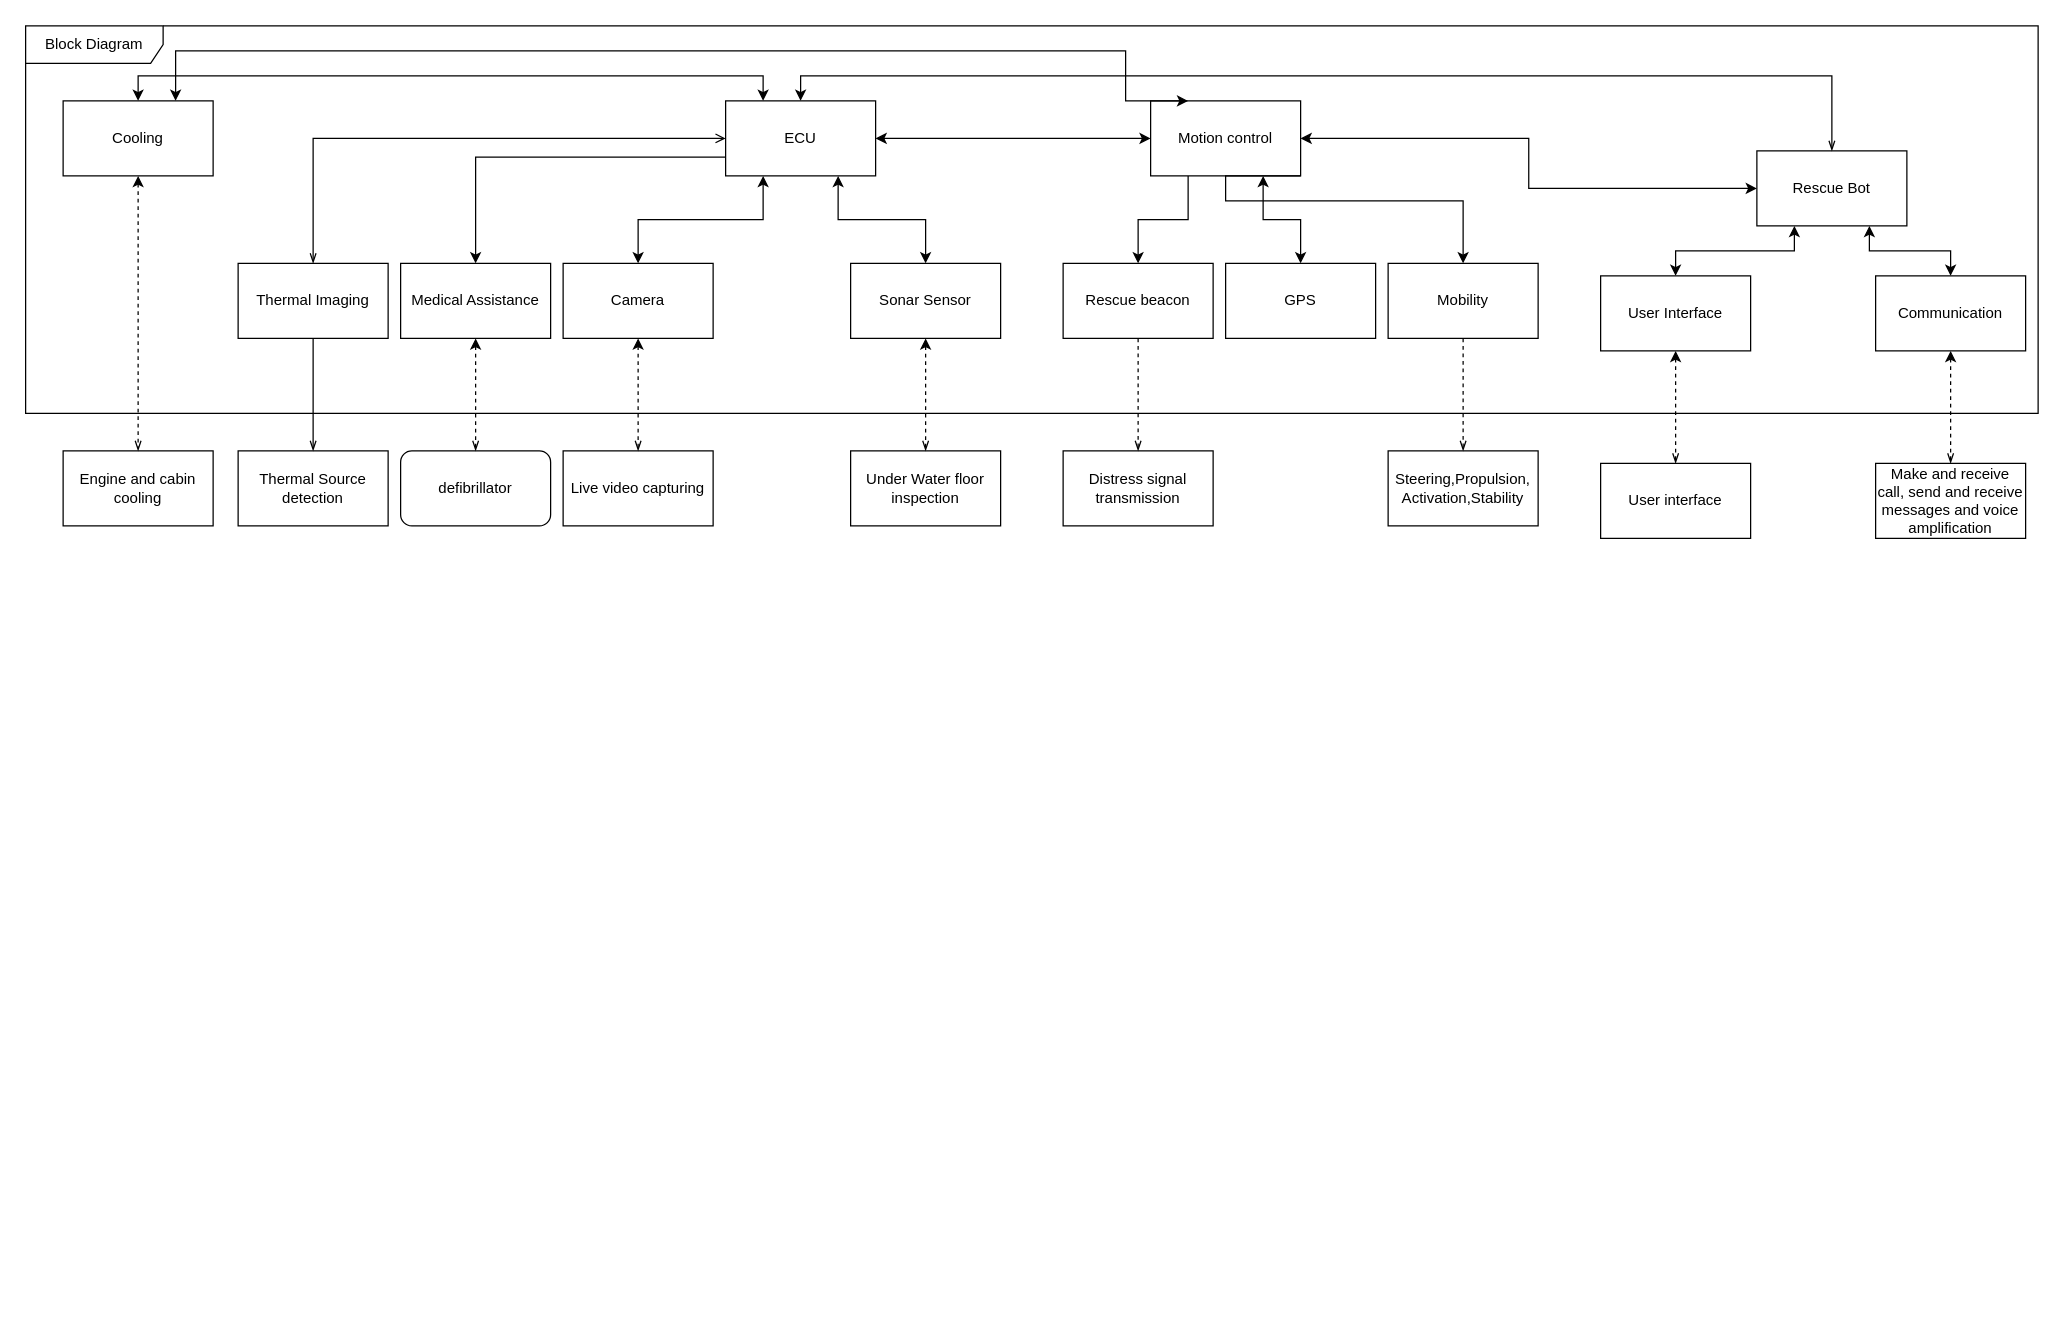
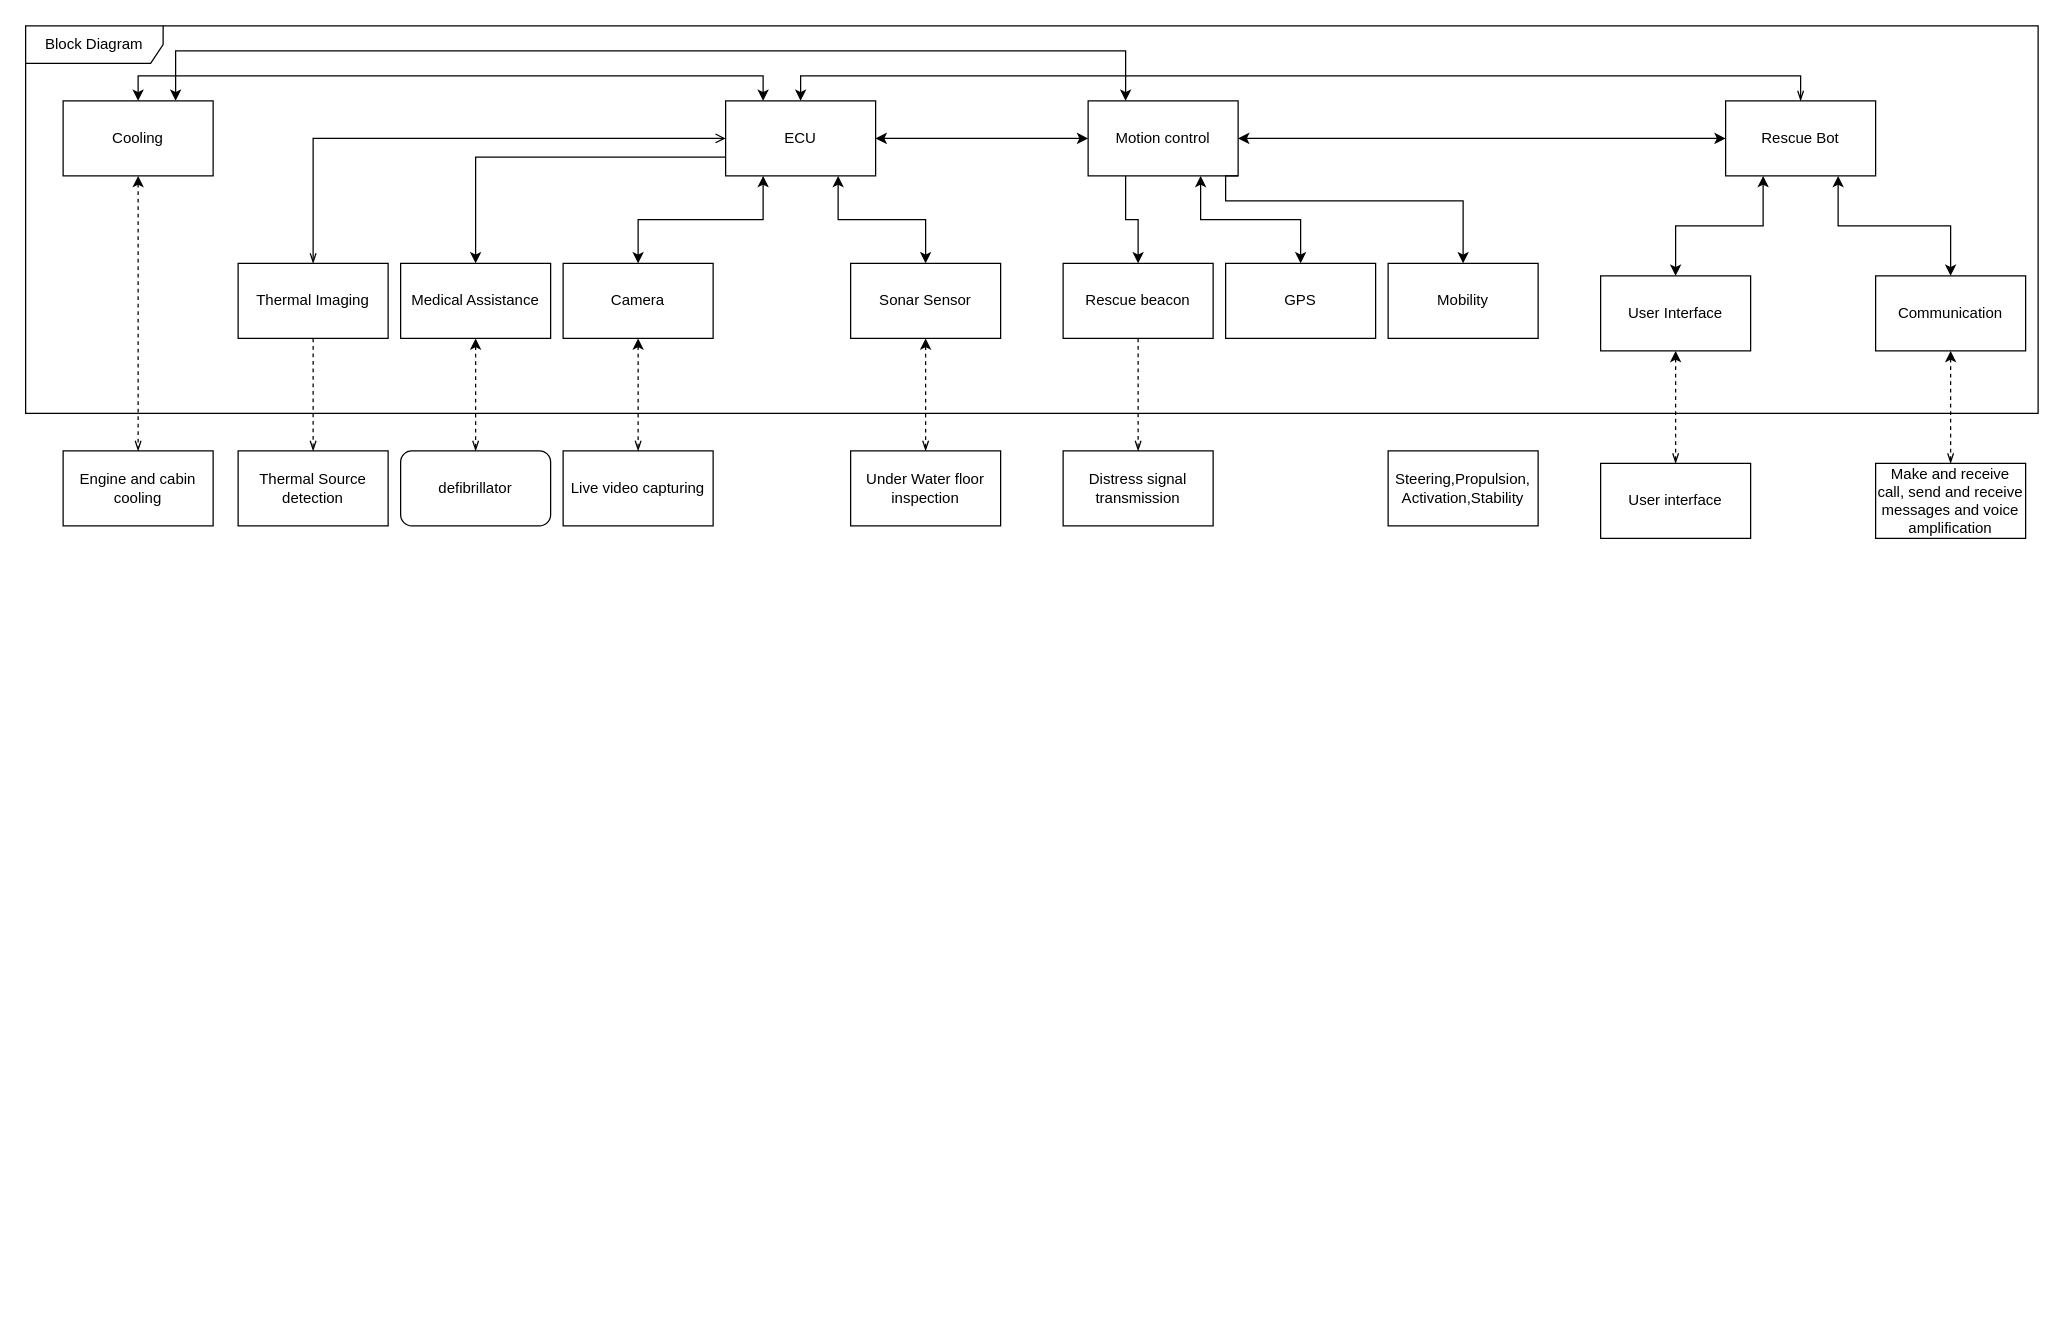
node "Motion control": moved (1226, 138) -> (1163, 138)
node "Rescue Bot": moved (1832, 188) -> (1801, 138)
edge "Thermal Imaging" -> "Thermal Source detection": style solid -> dashed
edge "Mobility" -> "Steering,Propulsion, Activation,Stability": removed
